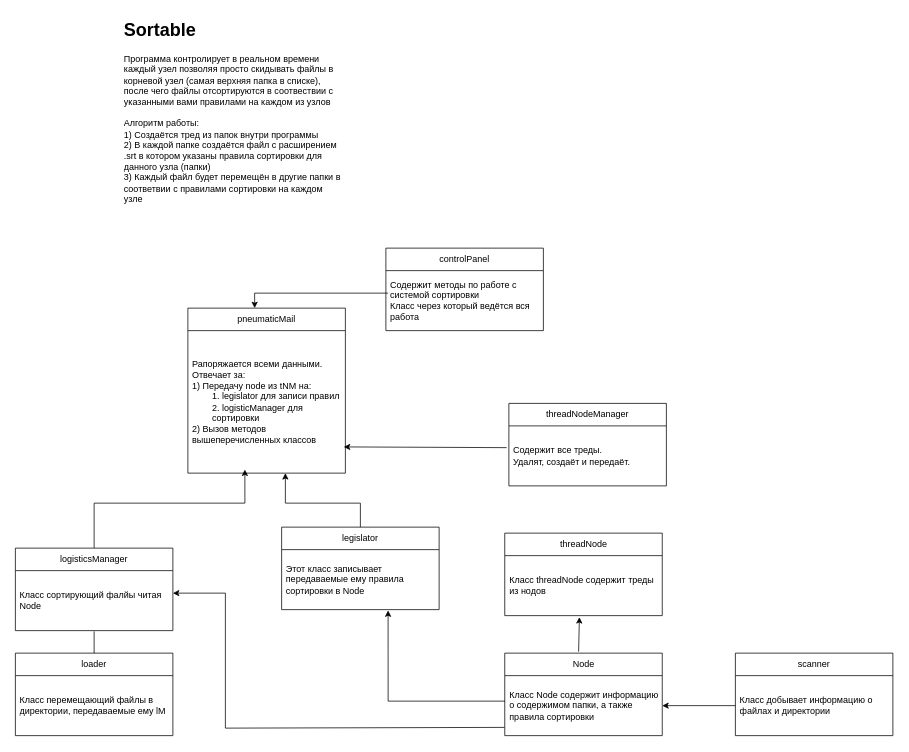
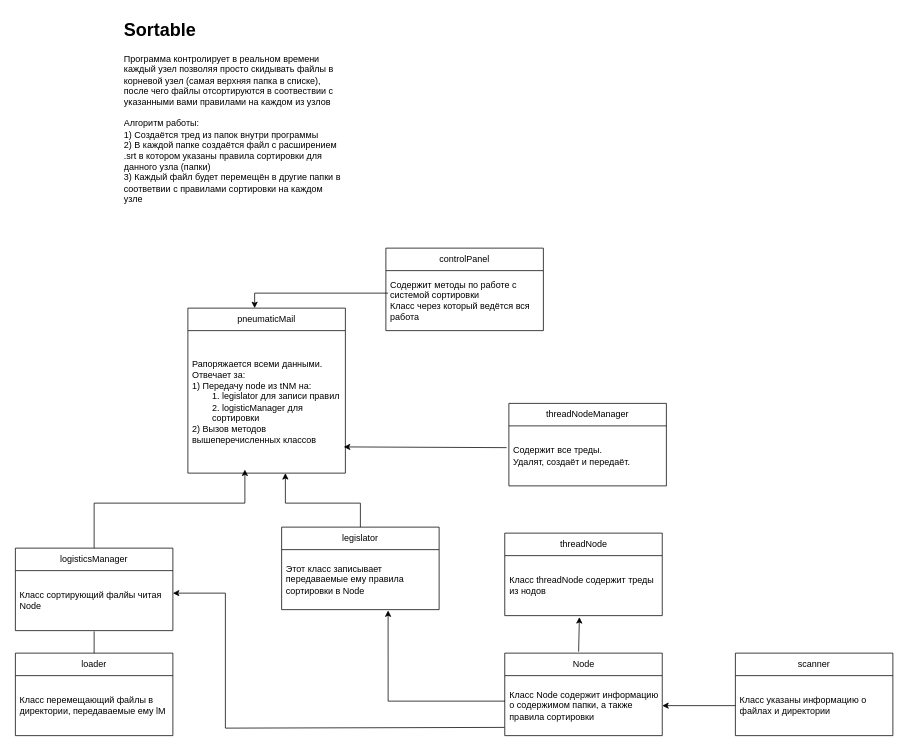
node "Класс добывает информацию о файлах и директории": label "Класс добывает информацию о файлах и директории" -> "Класс указаны информацию о файлах и директории"
